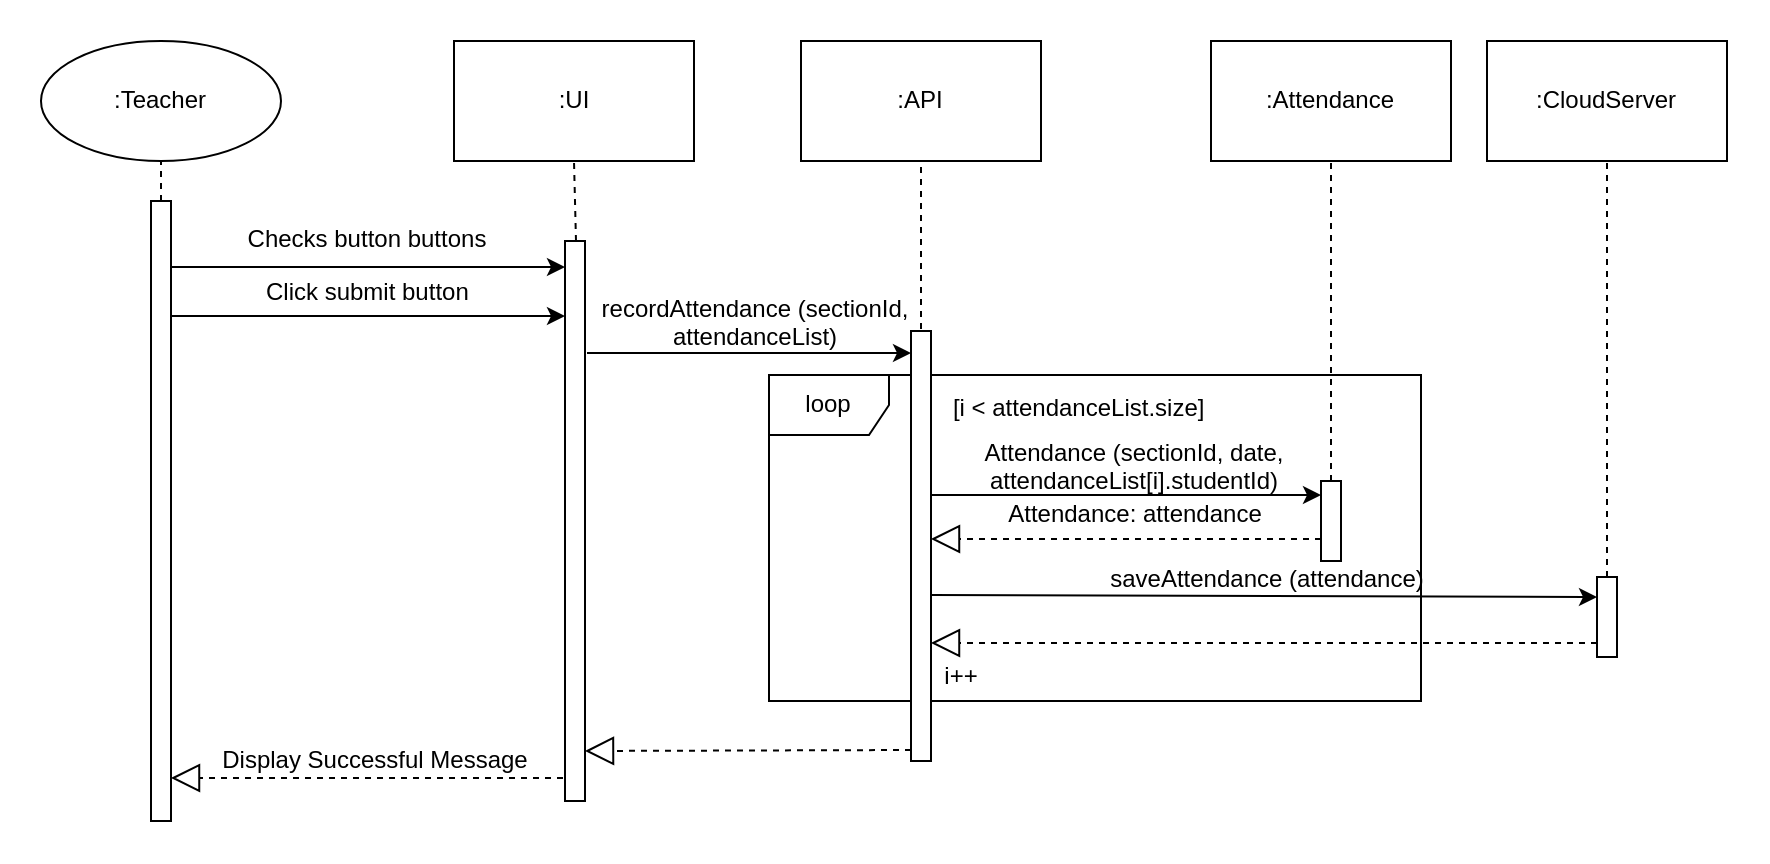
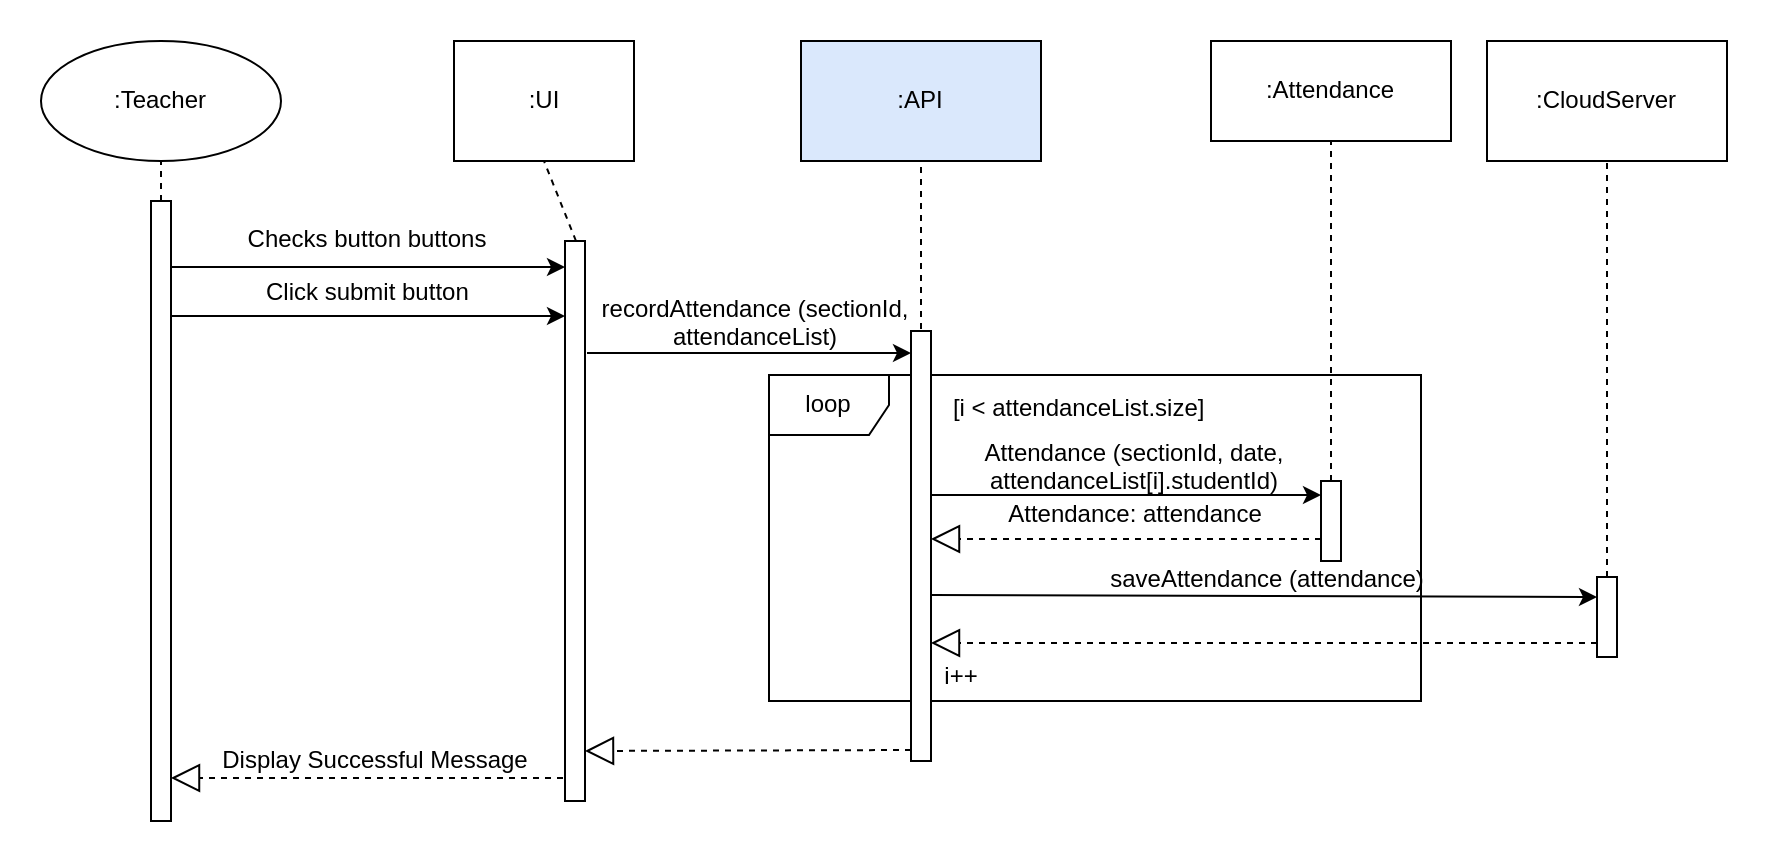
node ":UI": size 240x120 -> 180x120
node ":API": fillcolor #ffffff -> #dae8fc
node ":Attendance": size 240x120 -> 240x100
